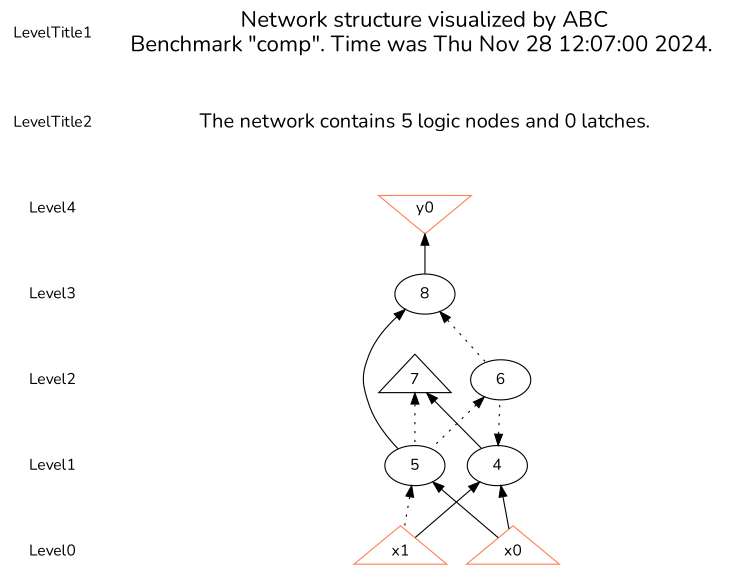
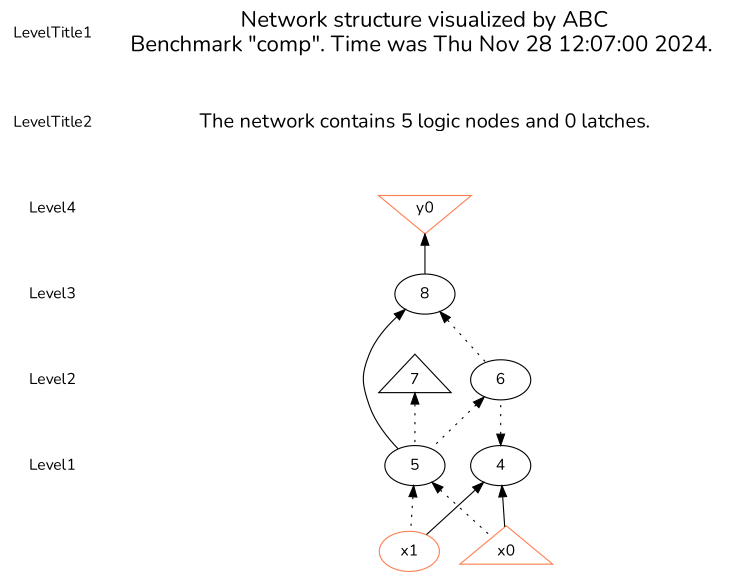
edge "4" -> "7": removed
edge "x0" -> "5": style solid -> dotted
node "Level0": removed
node "x1": shape triangle -> ellipse
